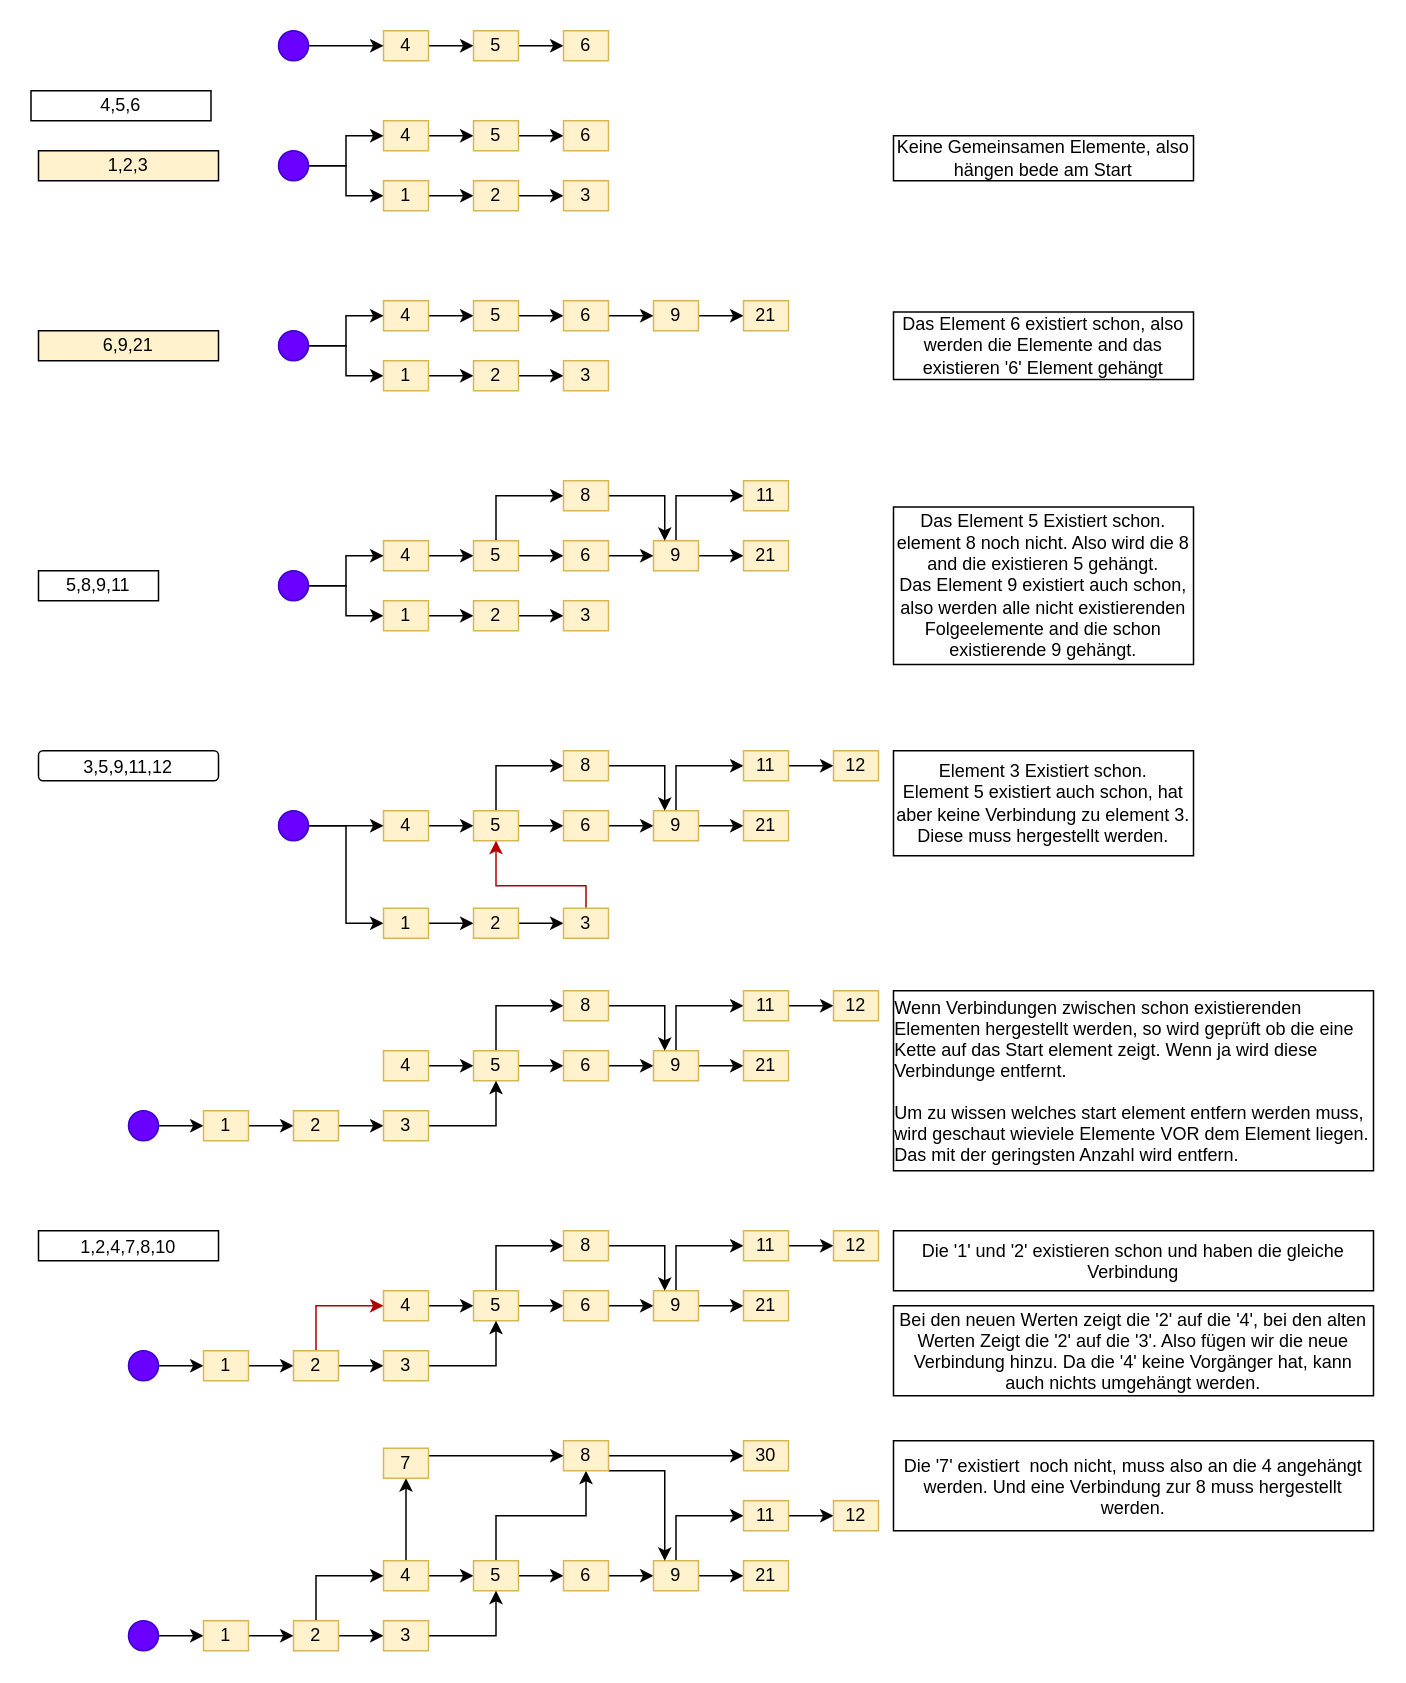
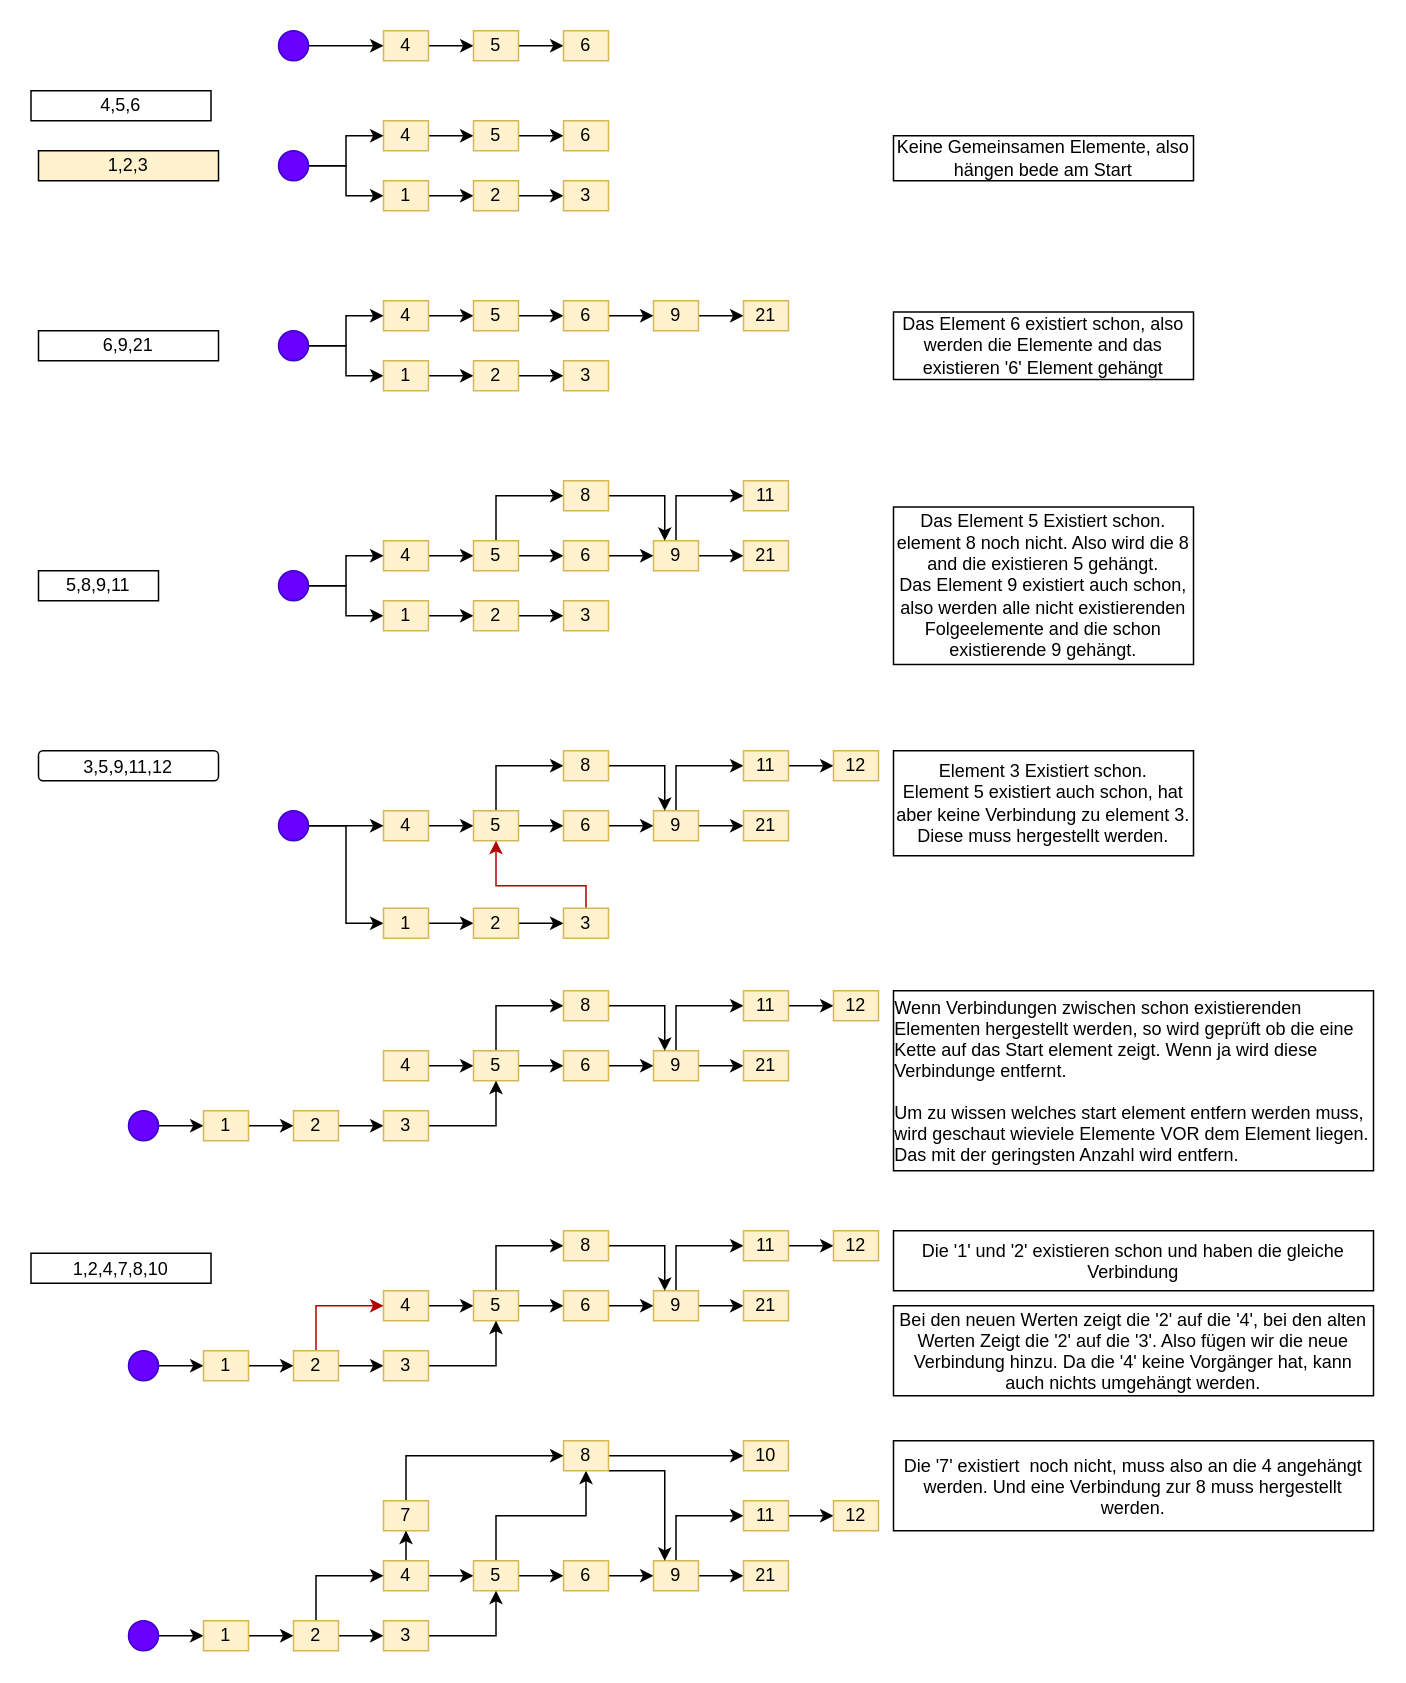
node "6,9,21": fillcolor #fff2cc -> #ffffff
node "1,2,4,7,8,10": moved (128, 1246) -> (121, 1268)
node "30": label "30" -> "10"
node "7": moved (406, 1463) -> (406, 1516)
